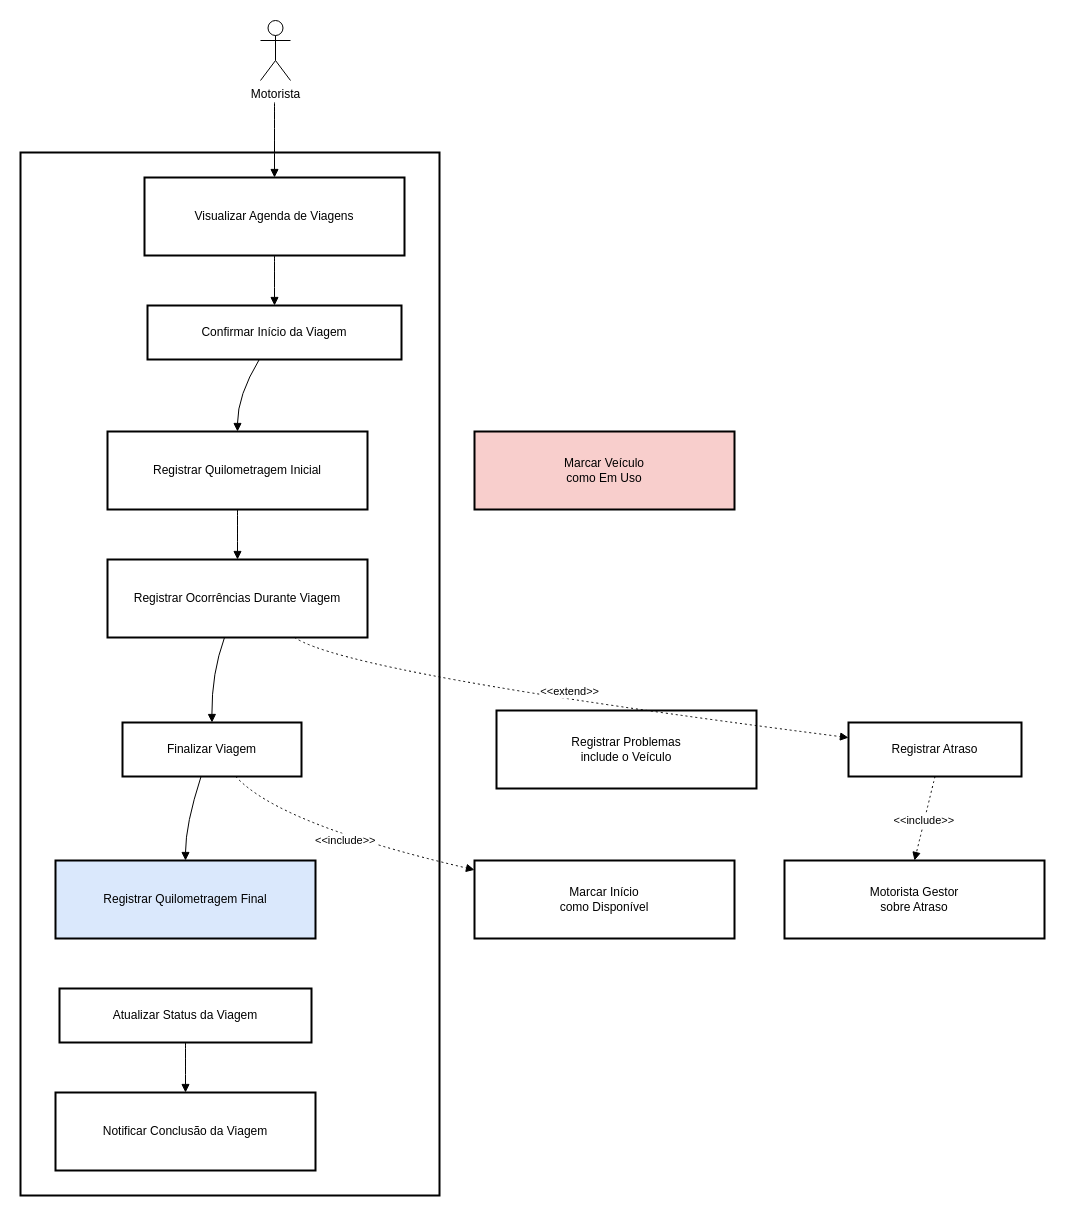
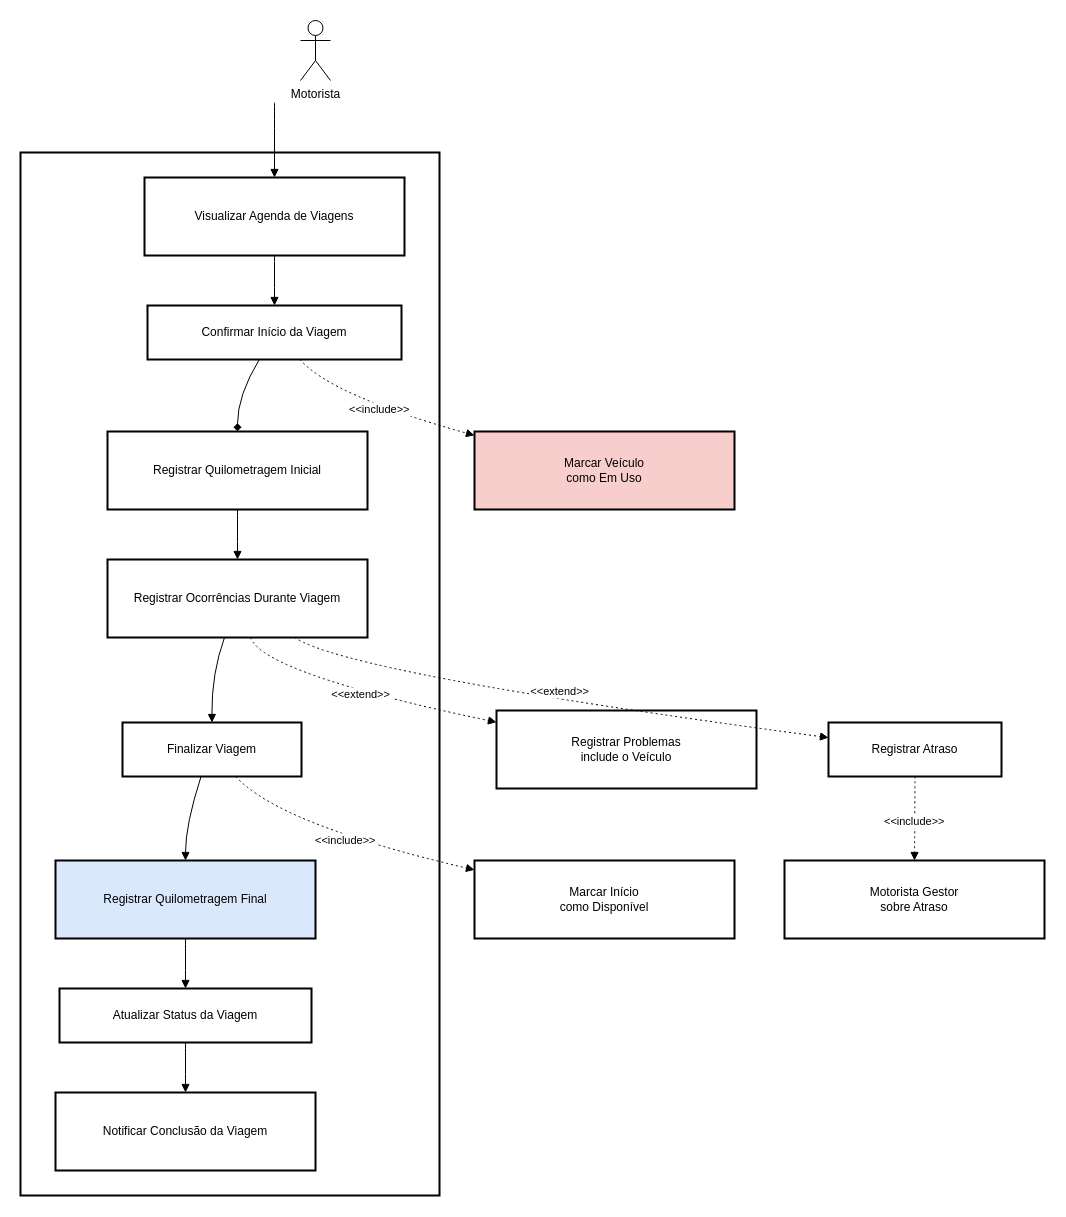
node "Motorista": moved (276, 51) -> (316, 51)
edge "Confirmar Início da Viagem" -> "Marcar Veículo como Em Uso": added, label "<<include>>"
edge "Confirmar Início da Viagem" -> "Registrar Quilometragem Inicial": arrowhead block -> diamond
edge "Registrar Ocorrências Durante Viagem" -> "Registrar Problemas include o Veículo": added, label "<<extend>>"
node "Registrar Atraso": moved (935, 750) -> (915, 750)
edge "Registrar Quilometragem Final" -> "Atualizar Status da Viagem": added
